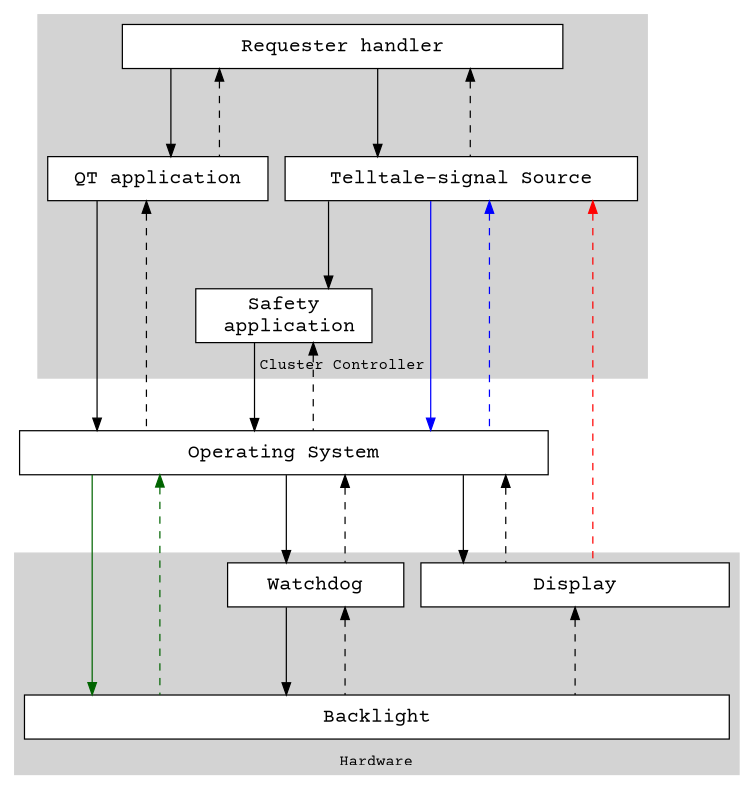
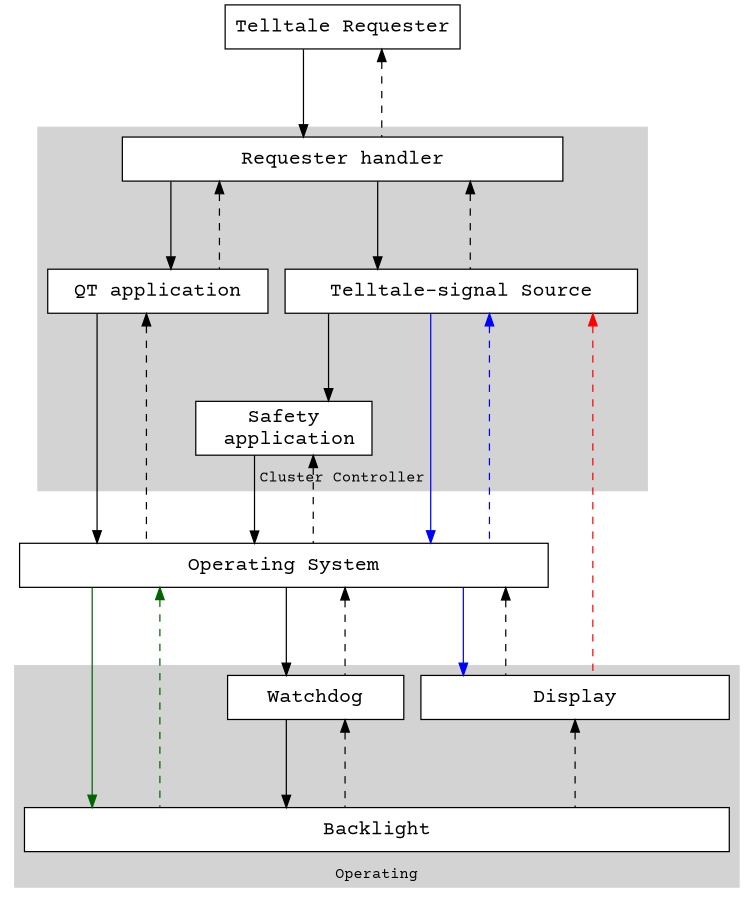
node "Telltale Requester": added
edge "Operating System" -> "Display": color black -> blue
cluster "Hardware": label "Hardware" -> "Operating"
